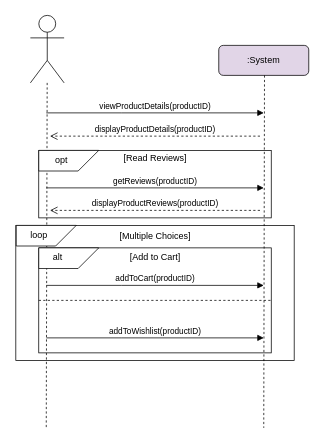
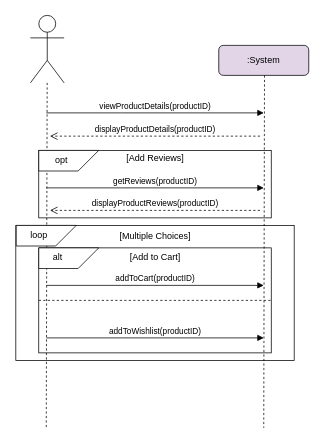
node "[Read Reviews]": label "[Read Reviews]" -> "[Add Reviews]"
